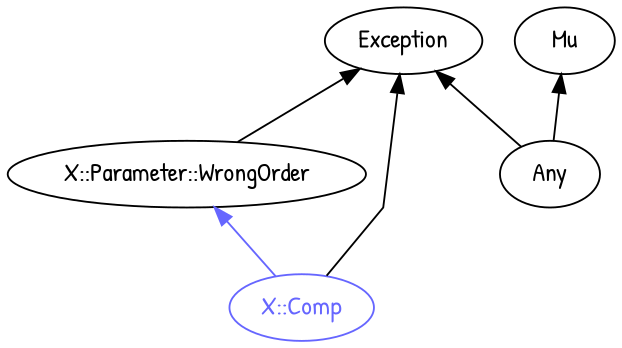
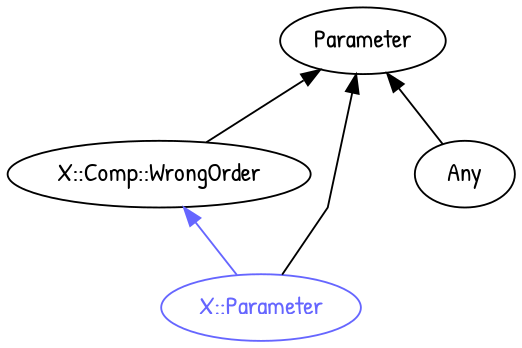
node "Exception": label "Exception" -> "Parameter"
node "Mu": removed
node "X::Parameter::WrongOrder": label "X::Parameter::WrongOrder" -> "X::Comp::WrongOrder"
node "X::Comp": label "X::Comp" -> "X::Parameter"
